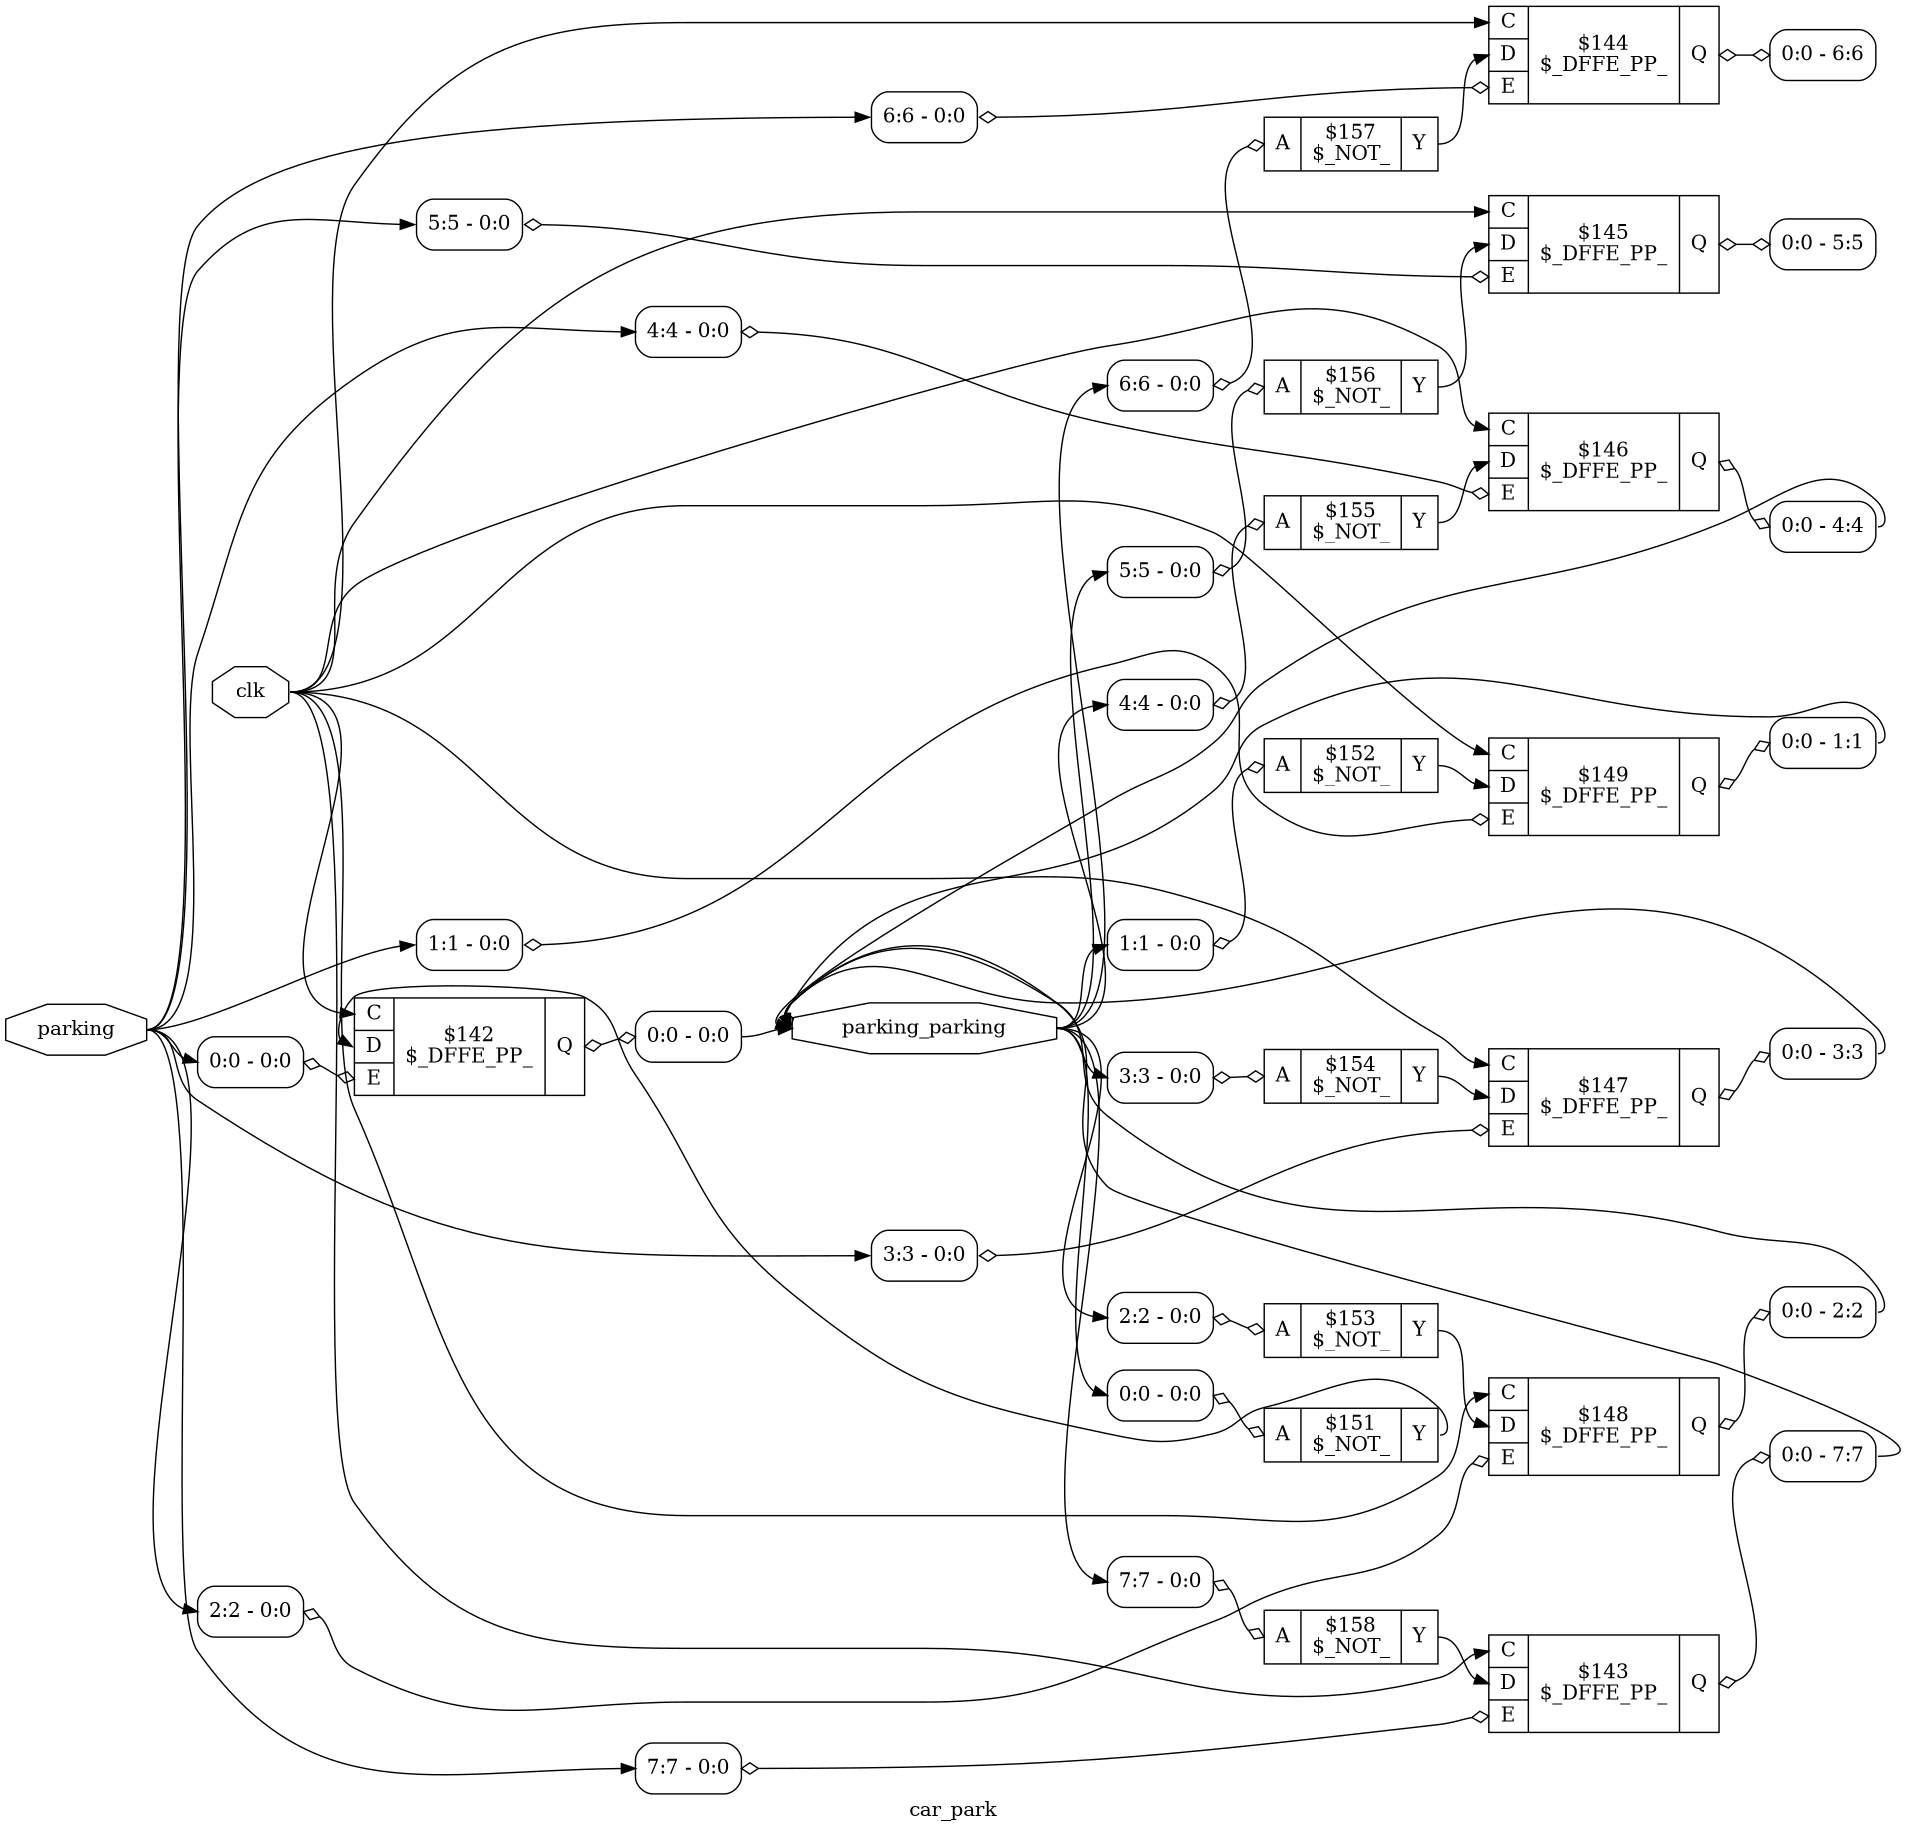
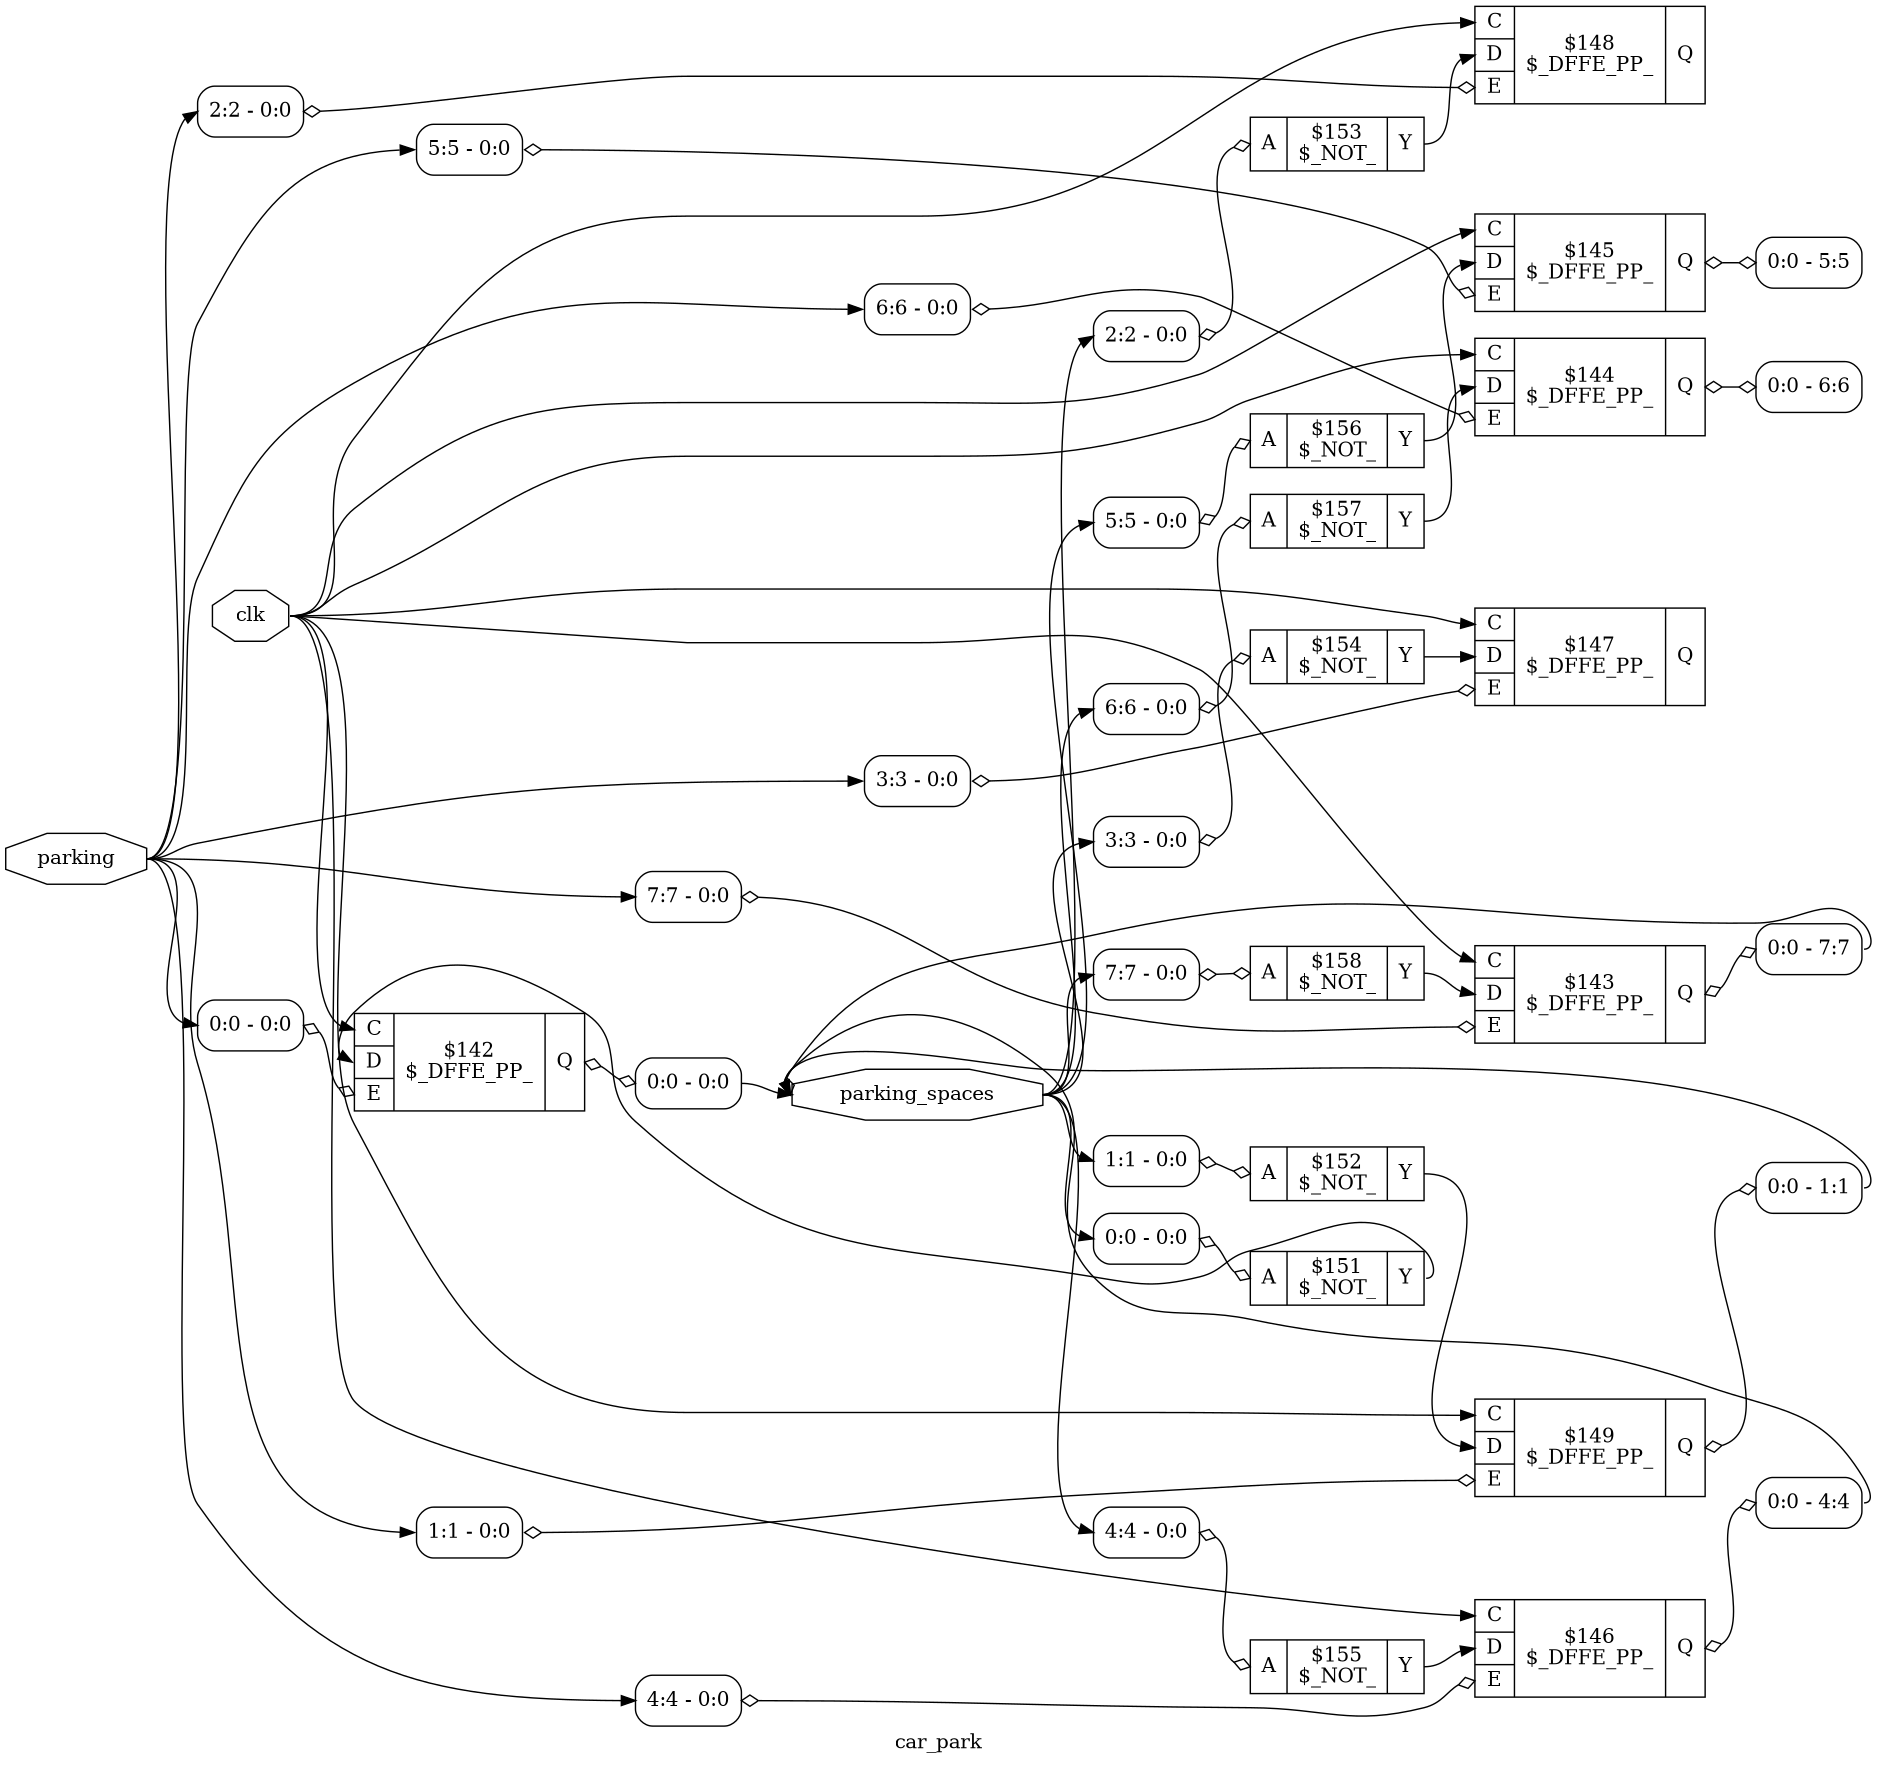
node "parking_parking": label "parking_parking" -> "parking_spaces"
node "0:0 - 3:3": removed
node "0:0 - 2:2": removed
